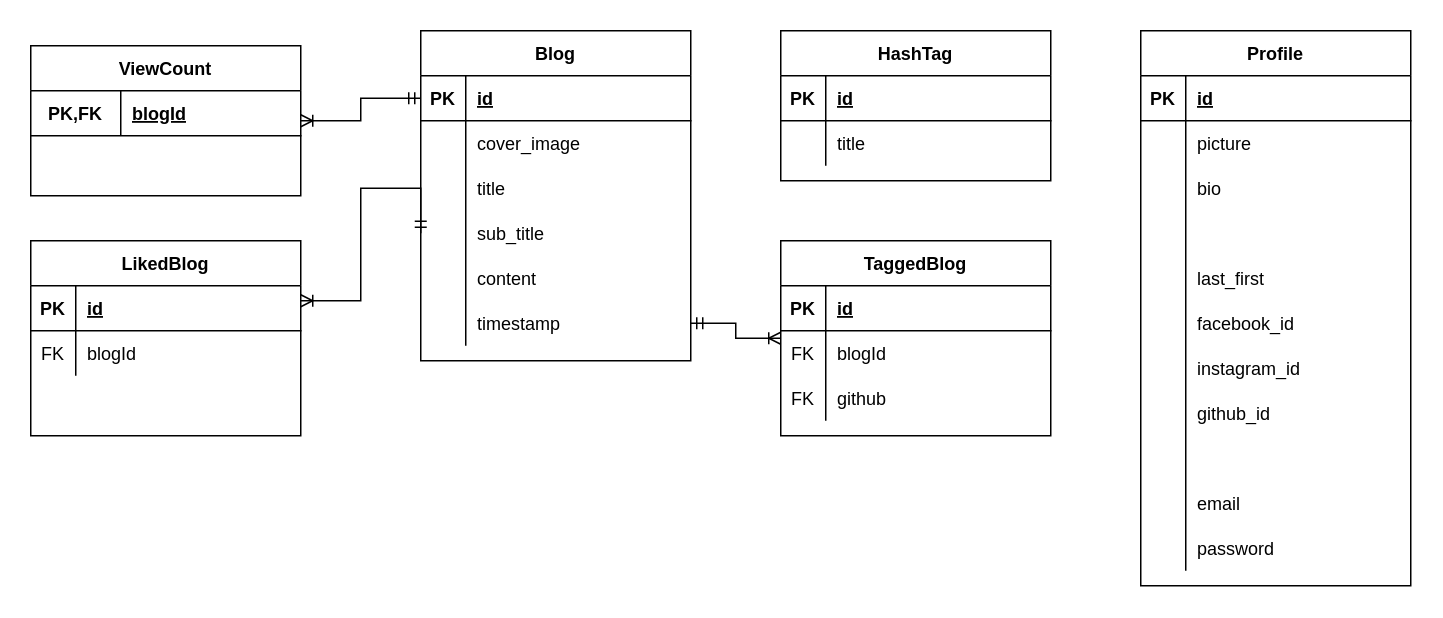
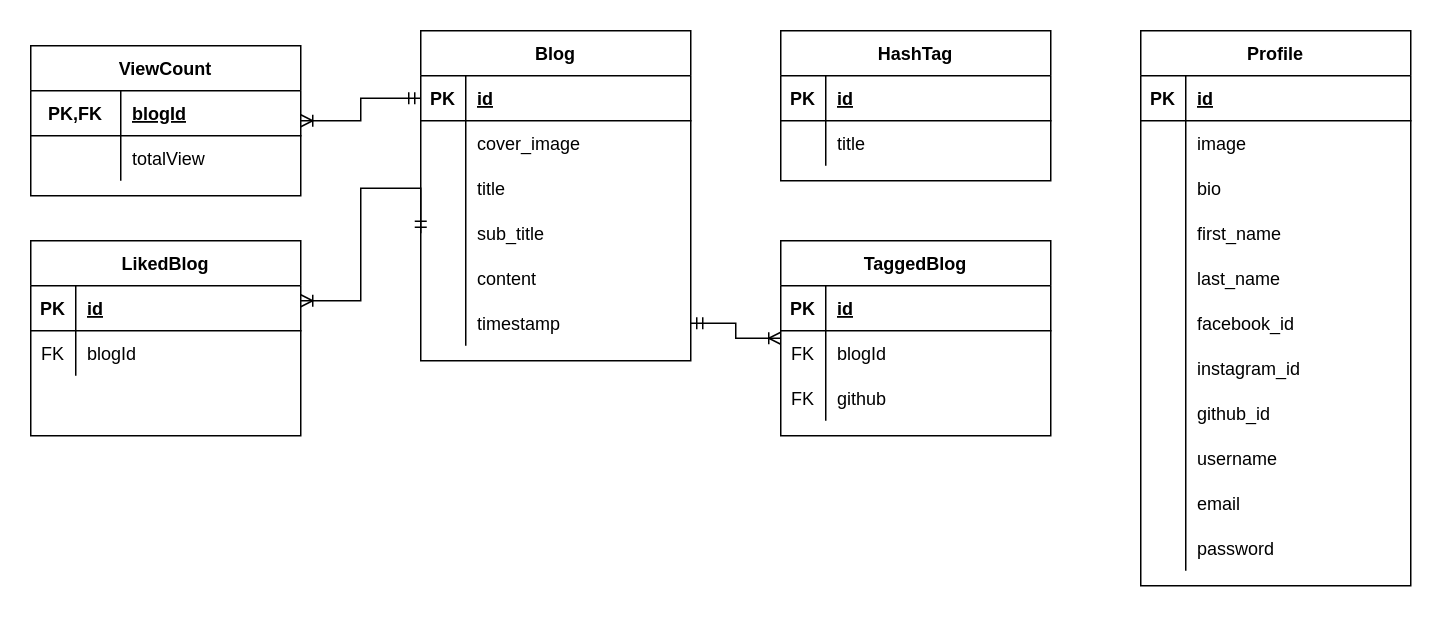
node "picture": label "picture" -> "image"
node "totalView": added
node "first_name": added
node "last_first": label "last_first" -> "last_name"
node "username": added
